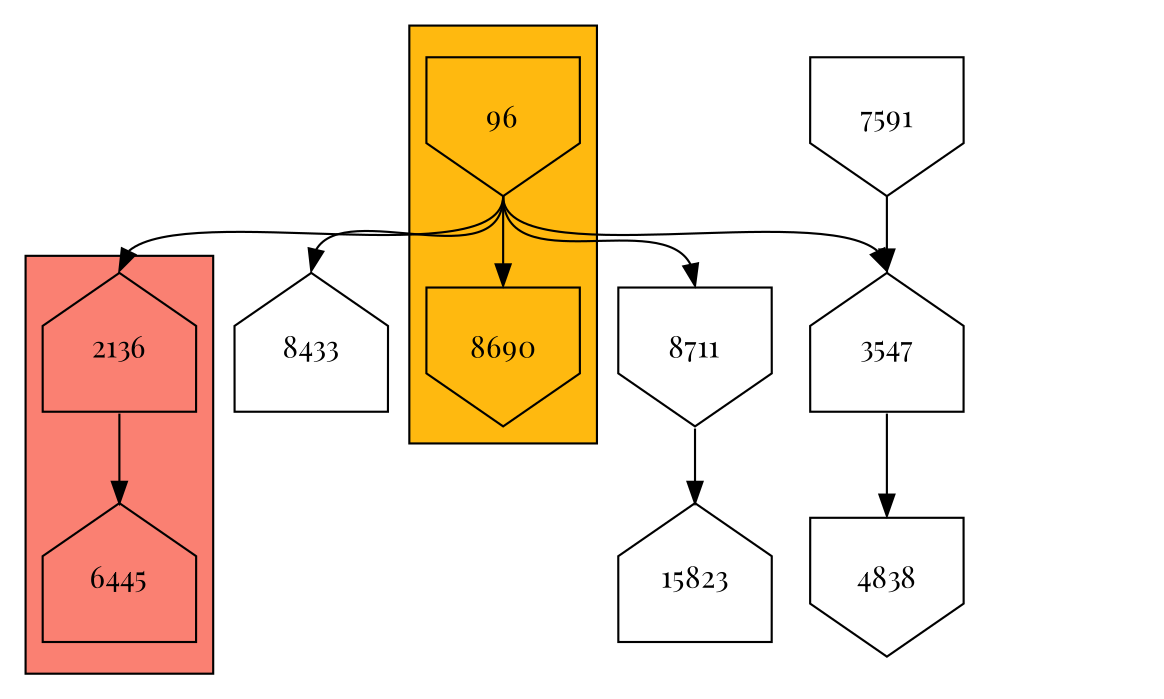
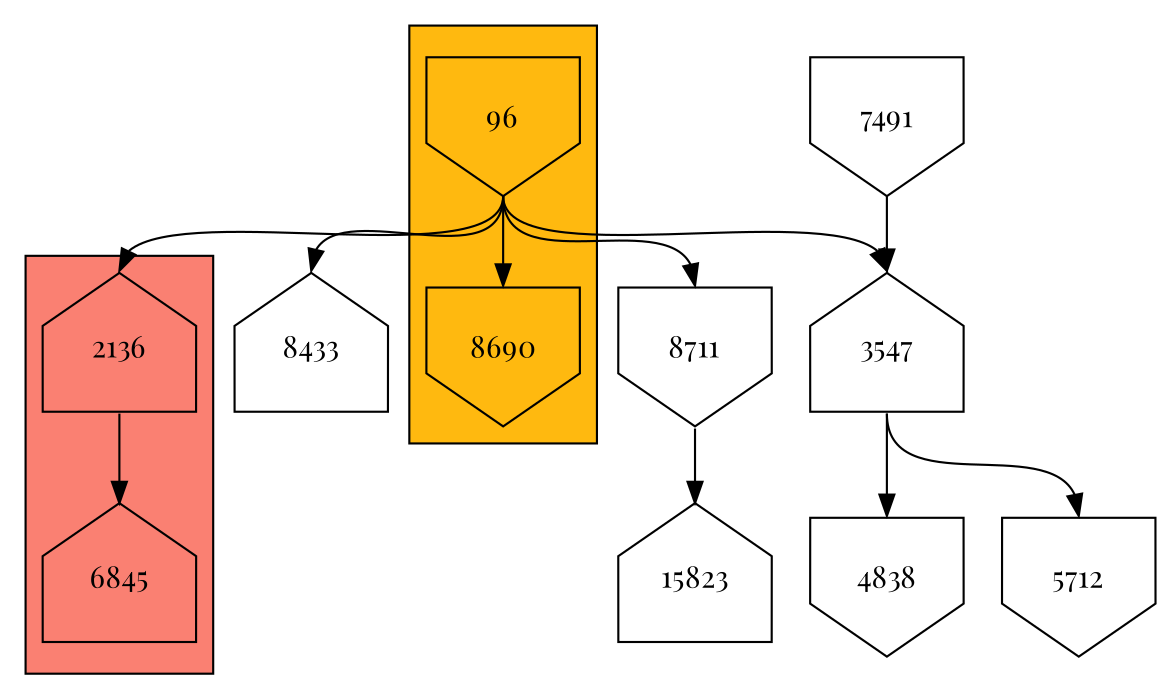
node "7591": label "7591" -> "7491"
node "6445": label "6445" -> "6845"
node "5712": added
